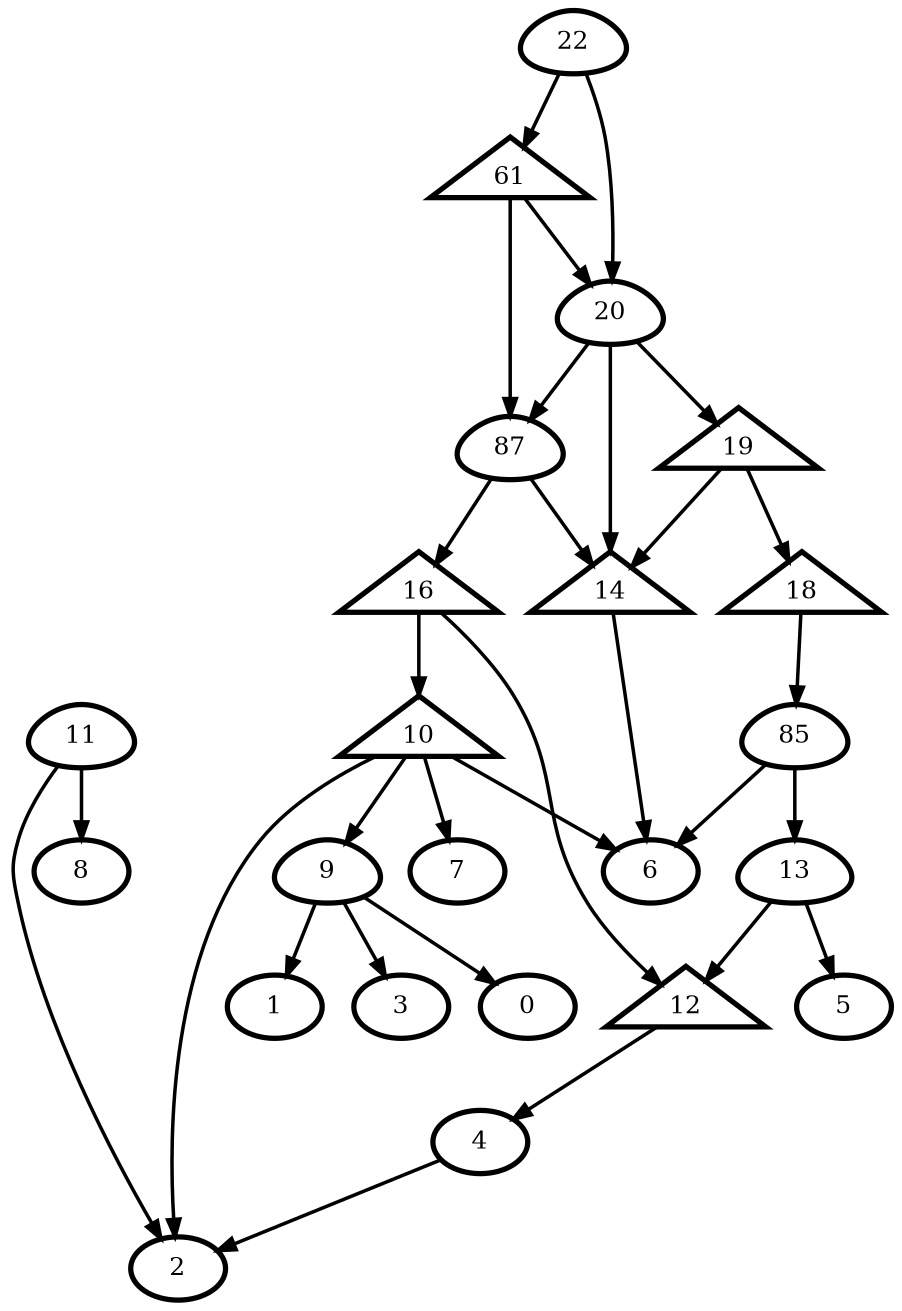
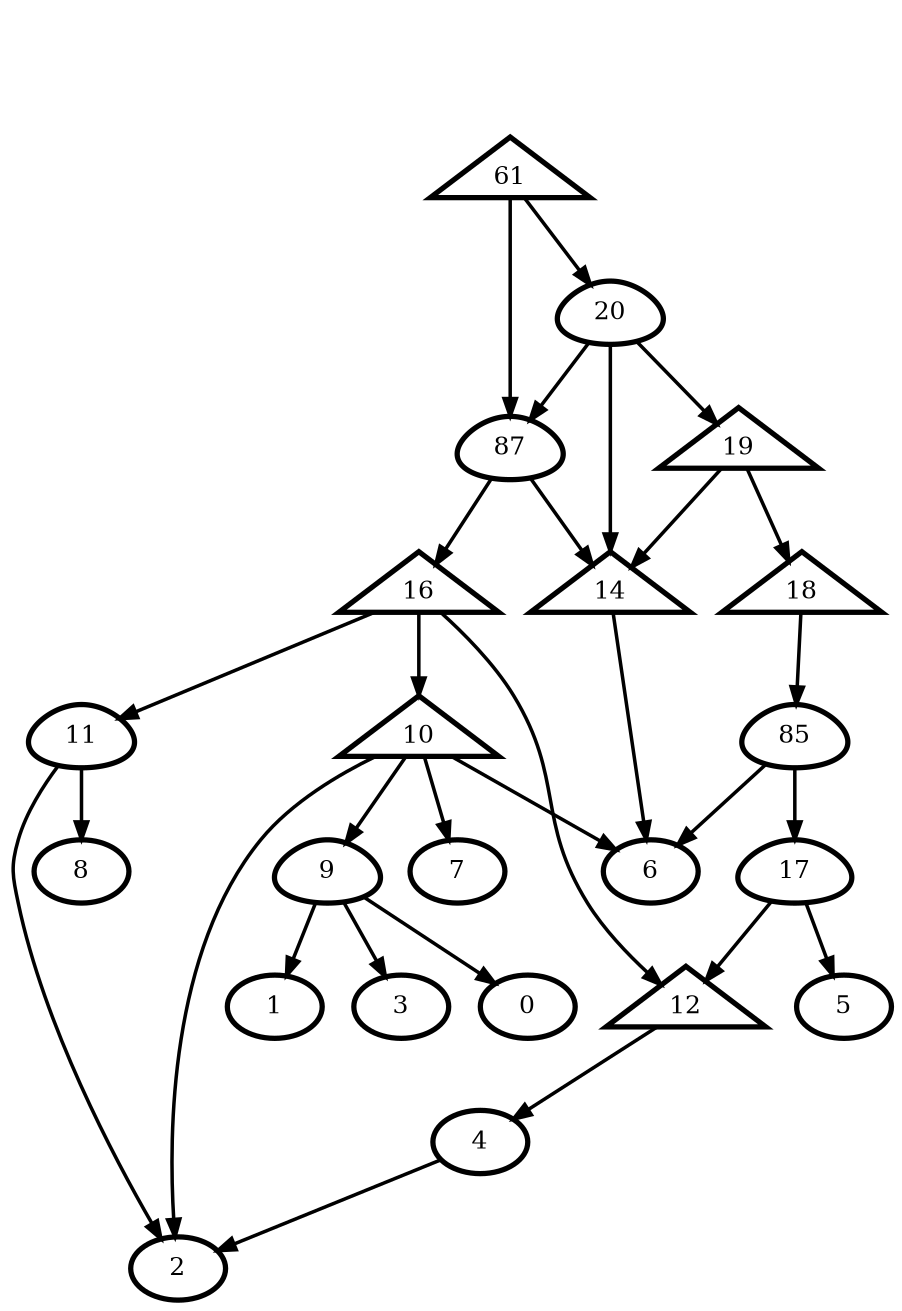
node "22": removed
edge "16" -> "11": added
node "13": label "13" -> "17"
